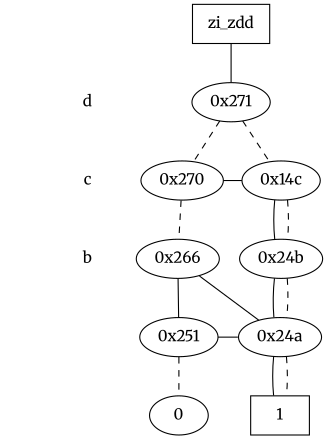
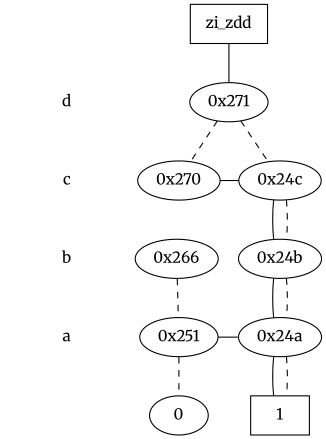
node "0x14c": label "0x14c" -> "0x24c"
edge "0x270" -- "0x266": removed
edge "0x266" -- "0x251": style solid -> dashed
edge "0x266" -- "0x24a": removed
node "a": added
